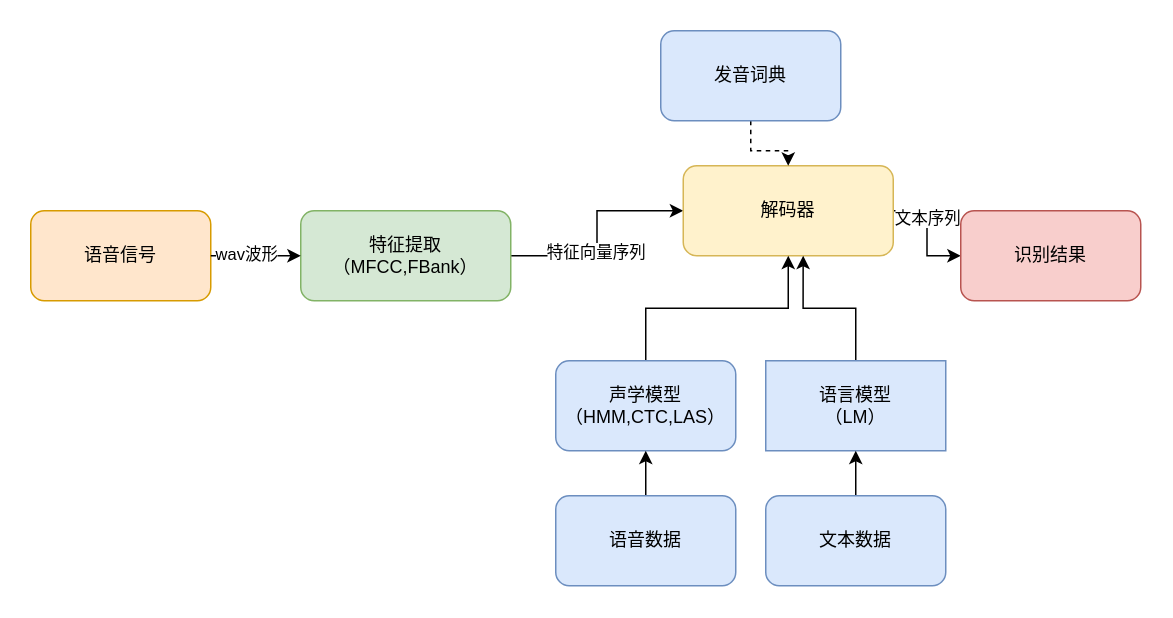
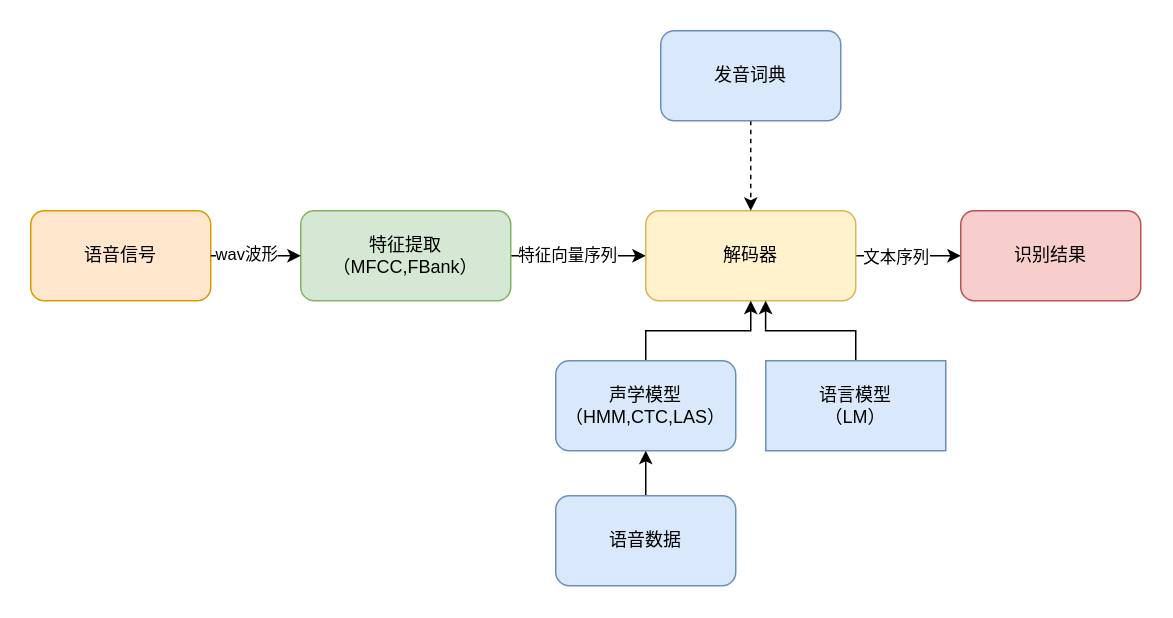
node "解码器": moved (788, 211) -> (751, 256)
edge "文本数据" -> "语言模型 （LM）": removed
node "文本数据": removed
